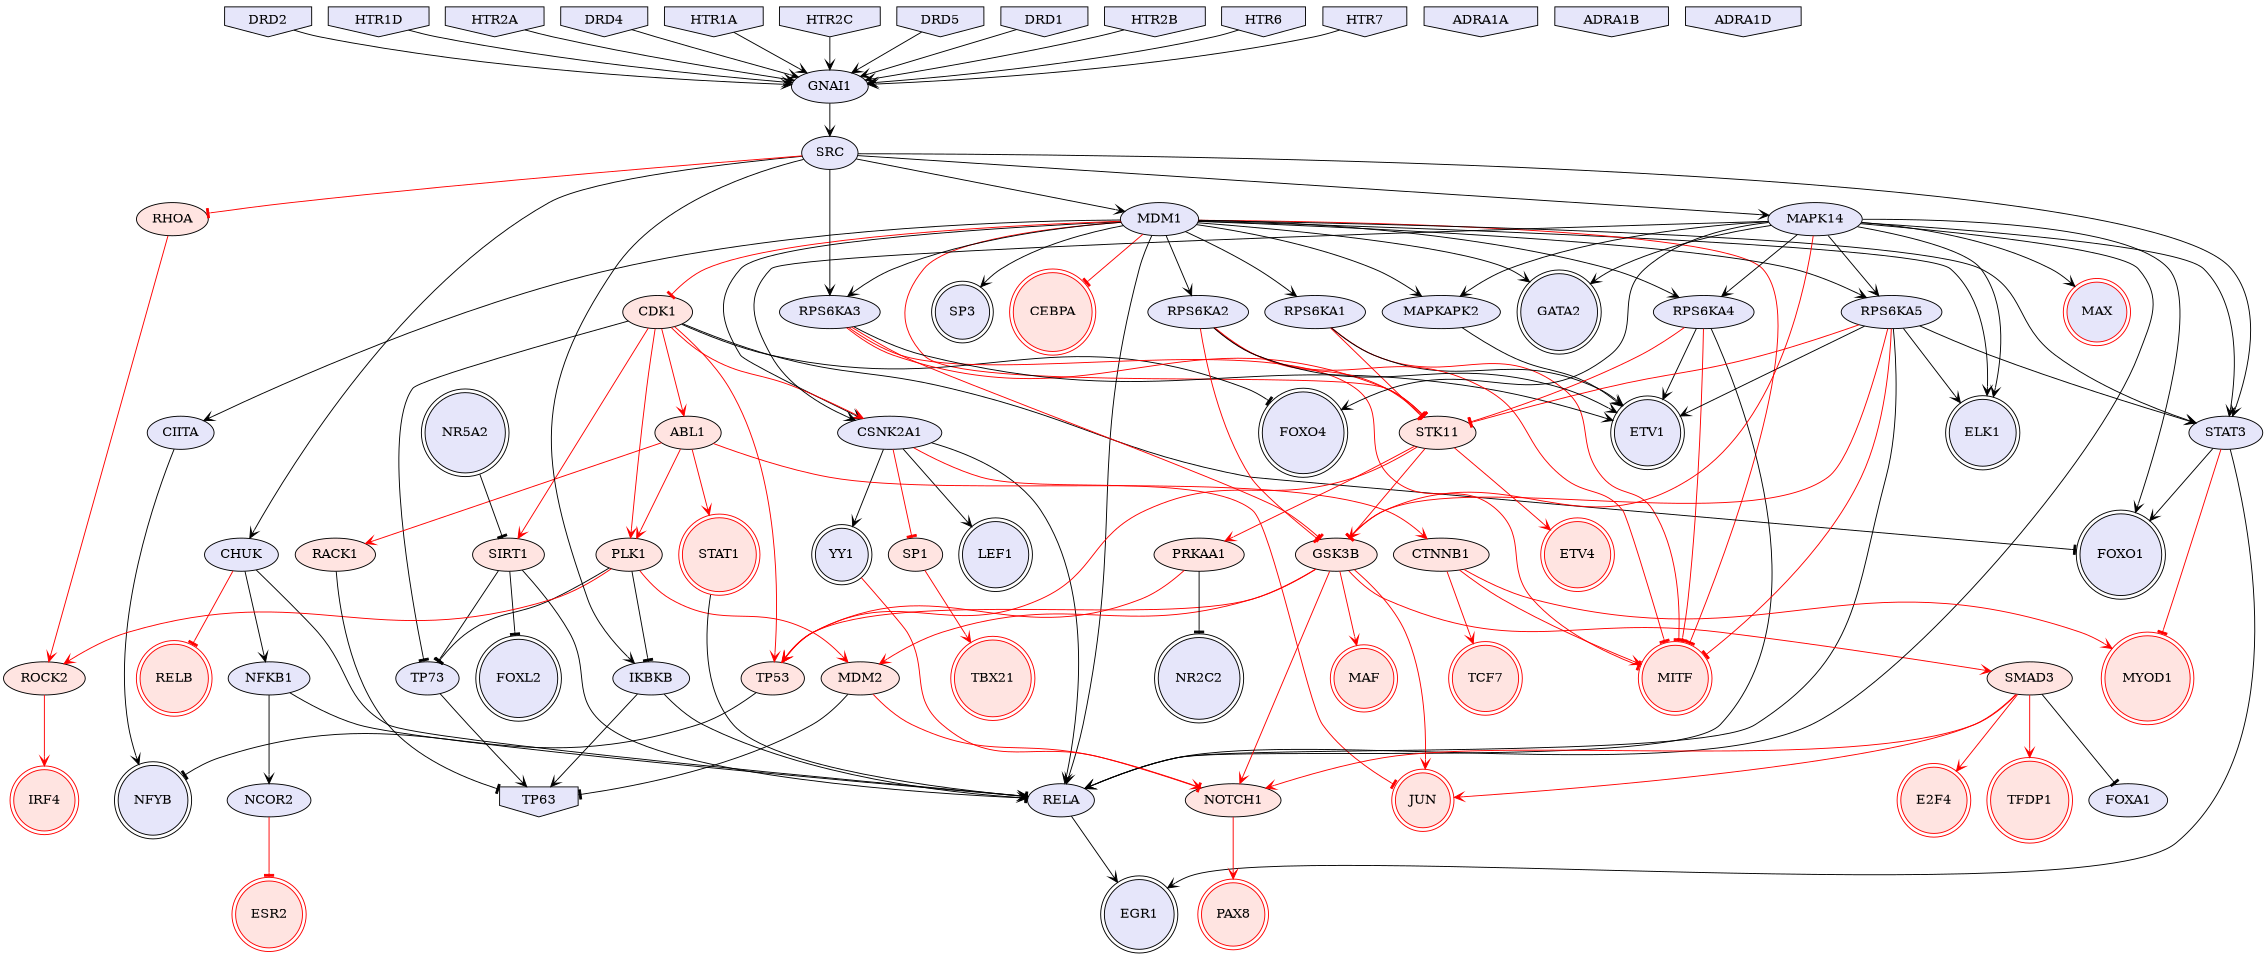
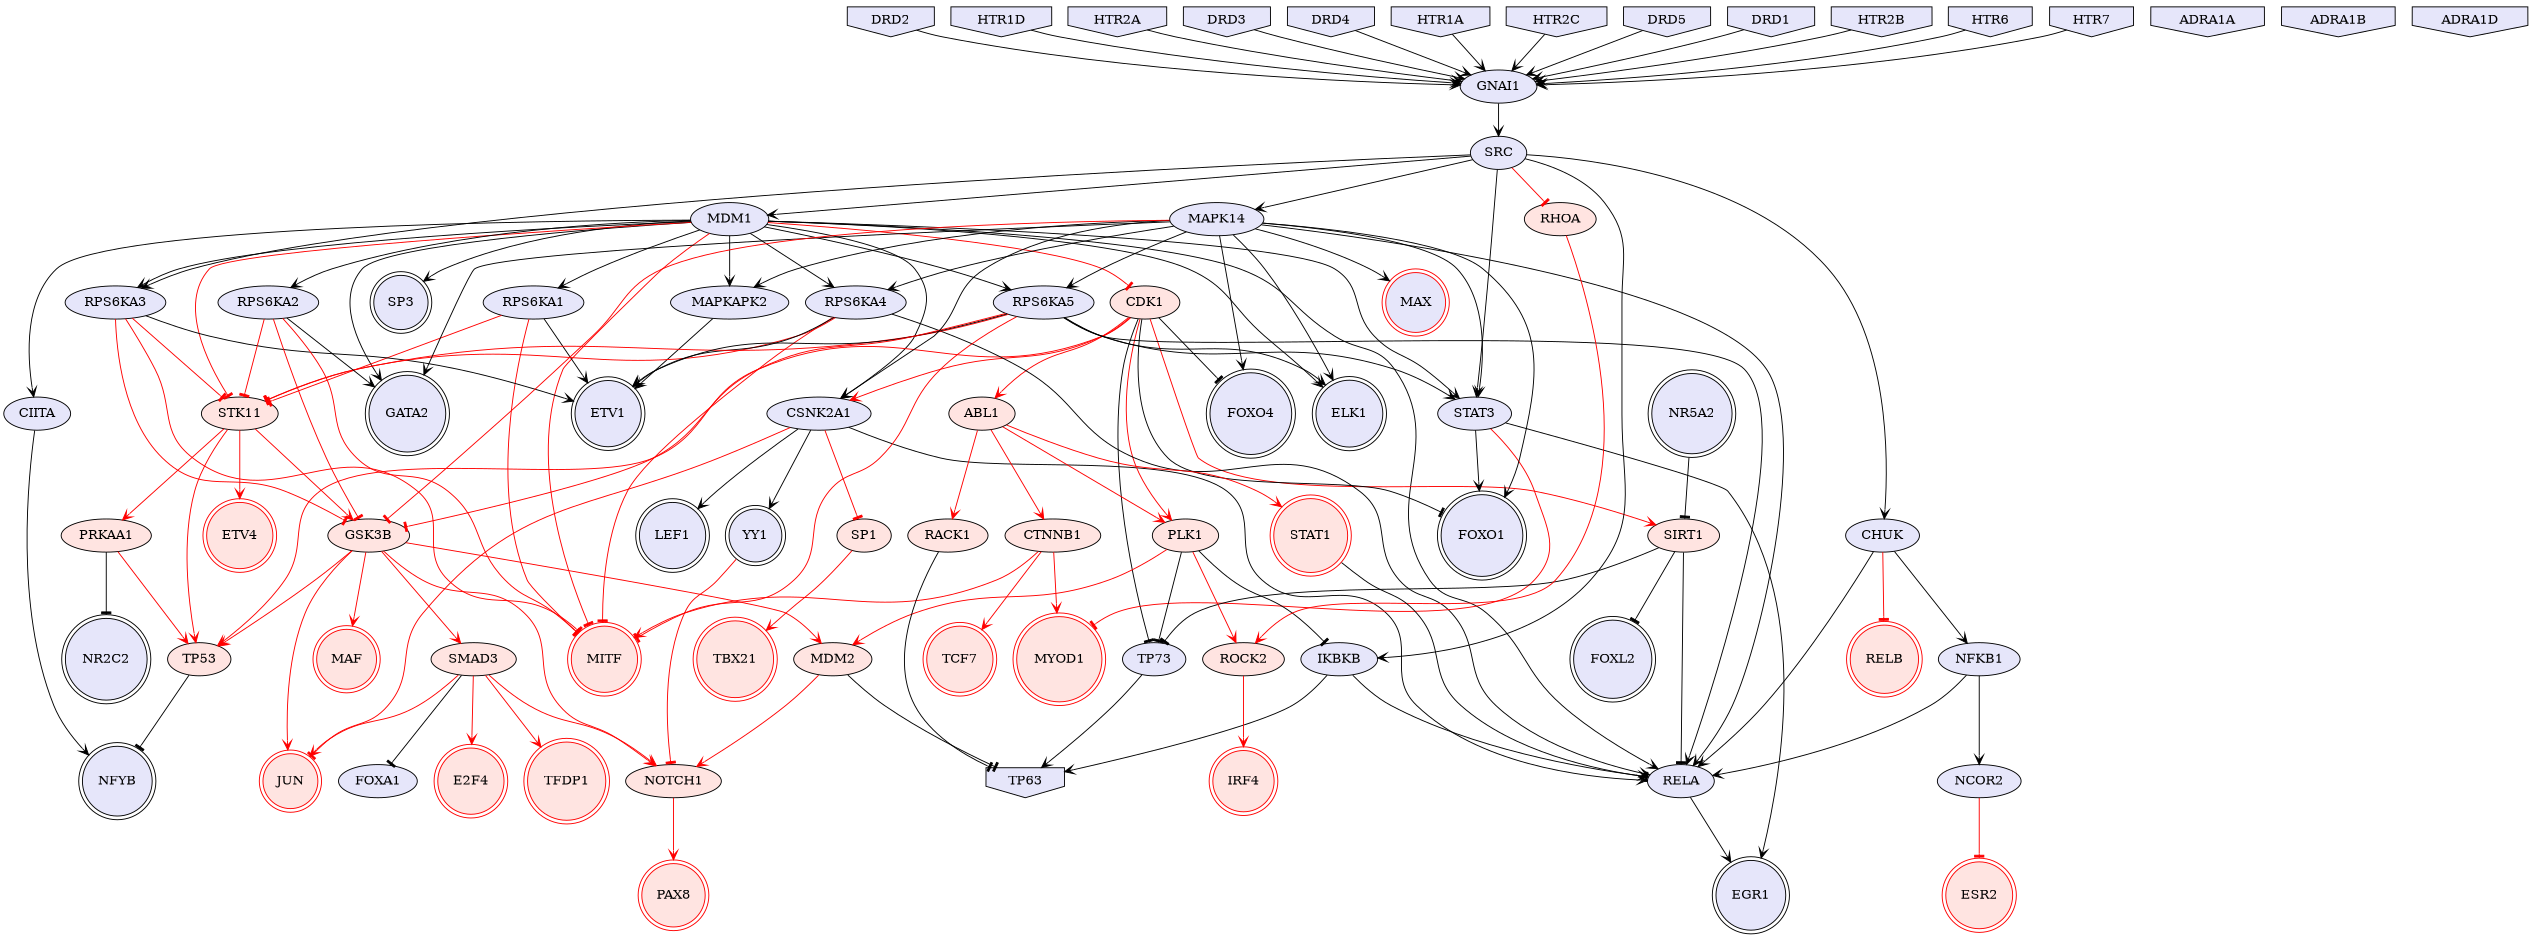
node "DRD3": added
node "CEBPA": removed
edge "RPS6KA2" -> "ETV1": now "RPS6KA2" -> "GATA2"
